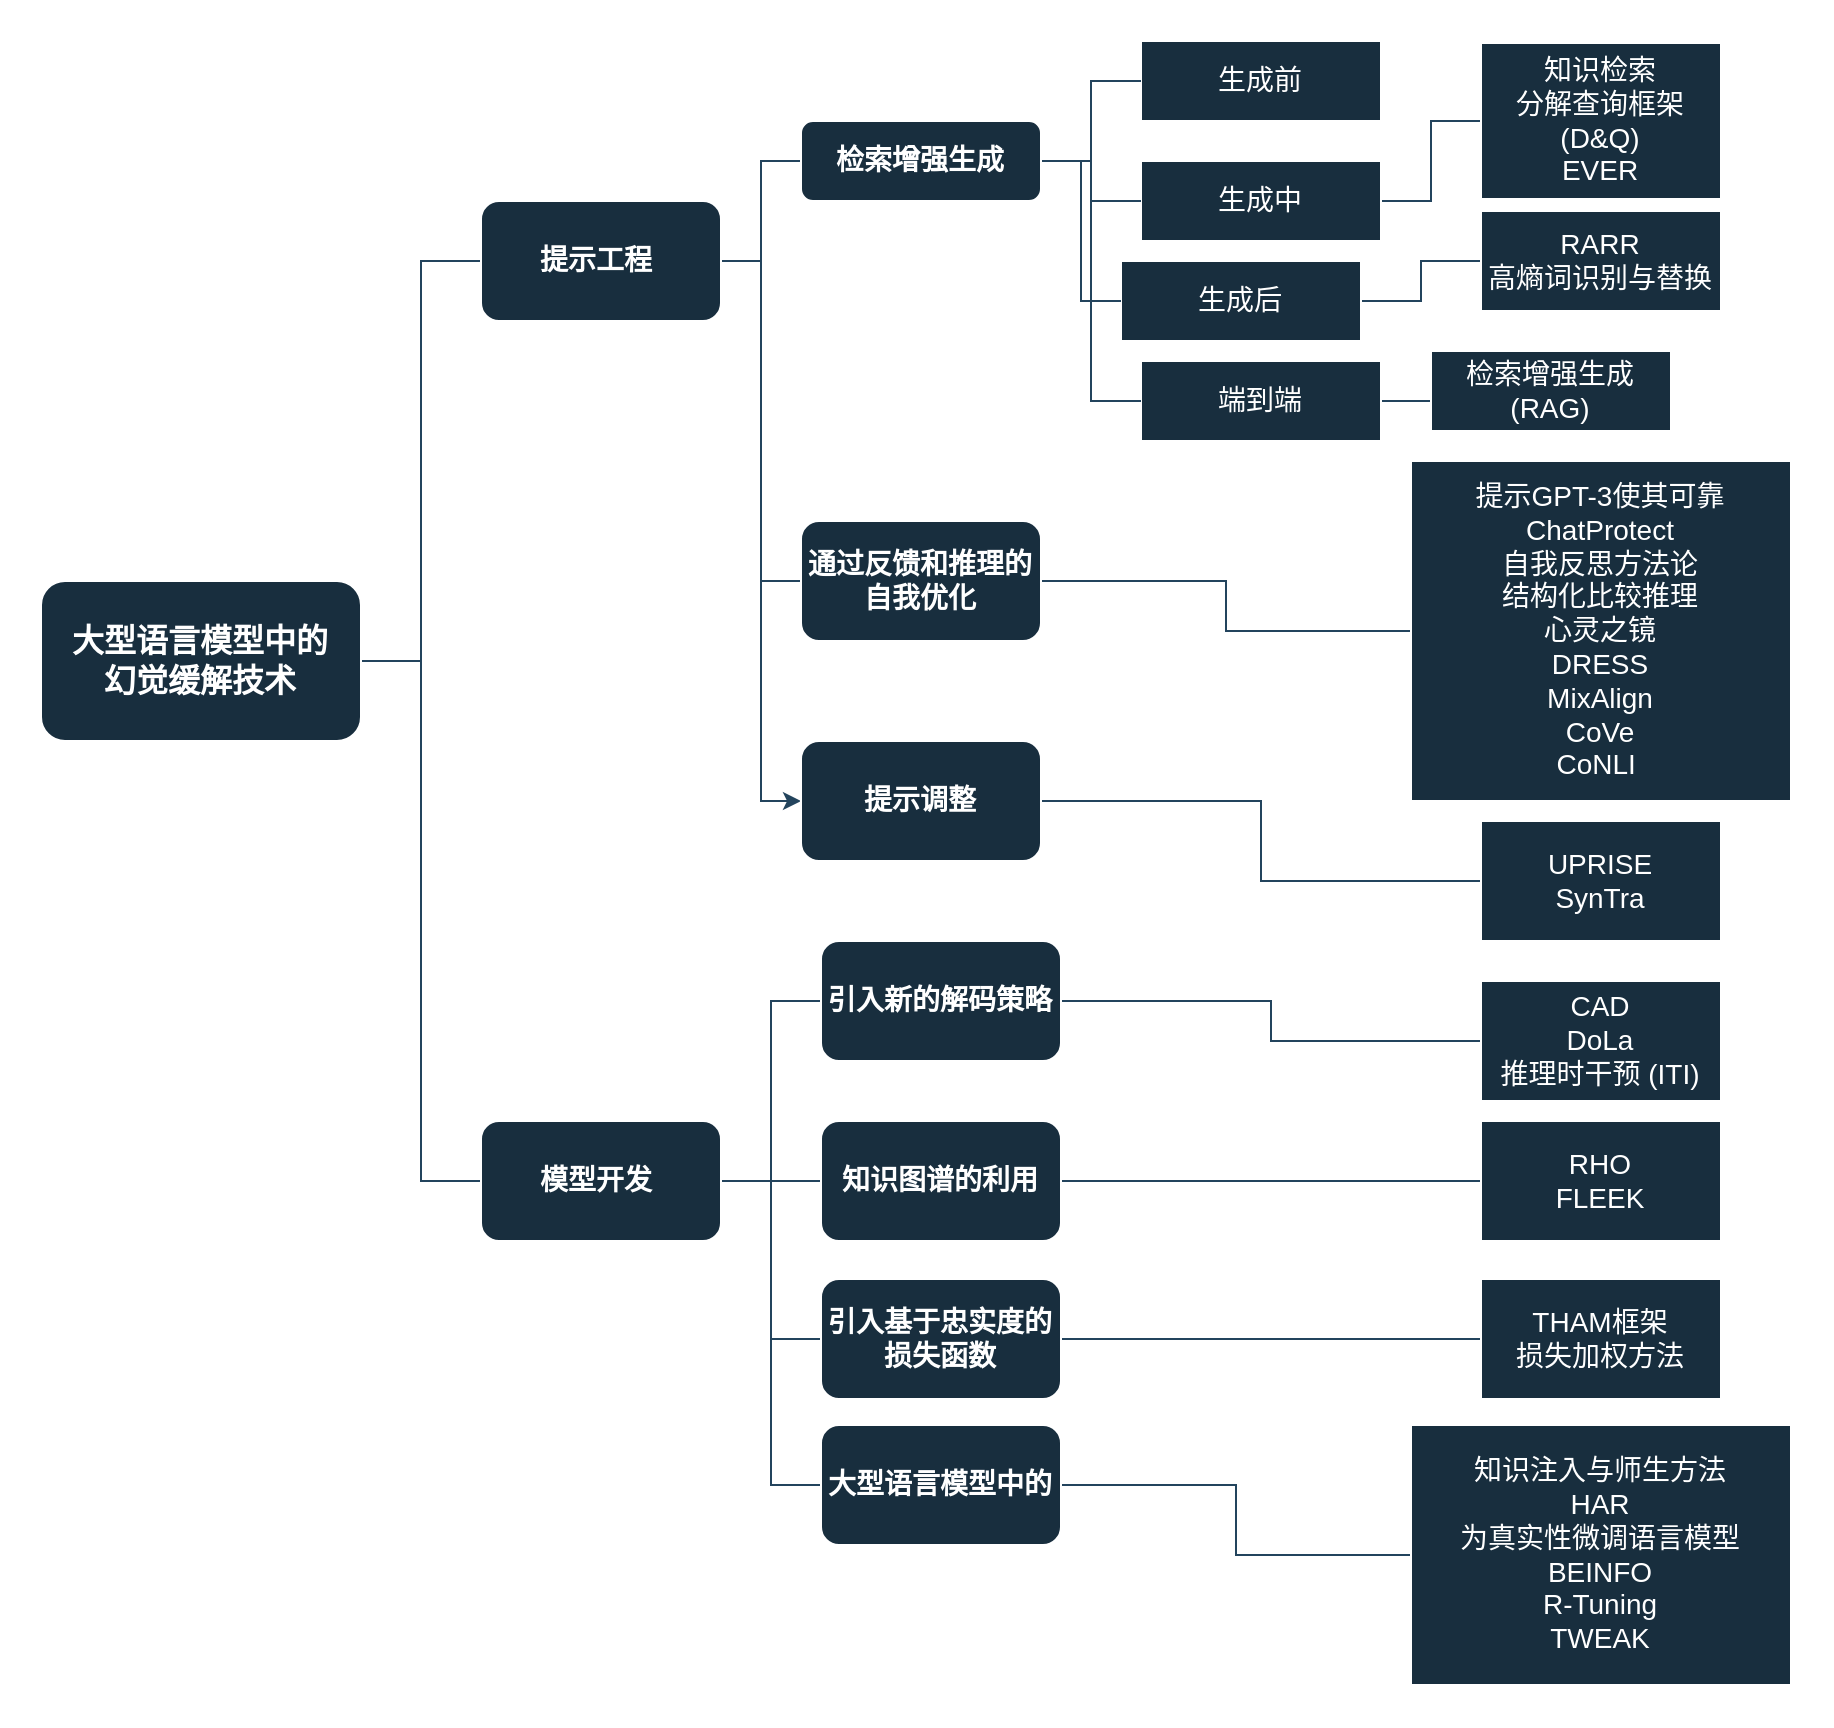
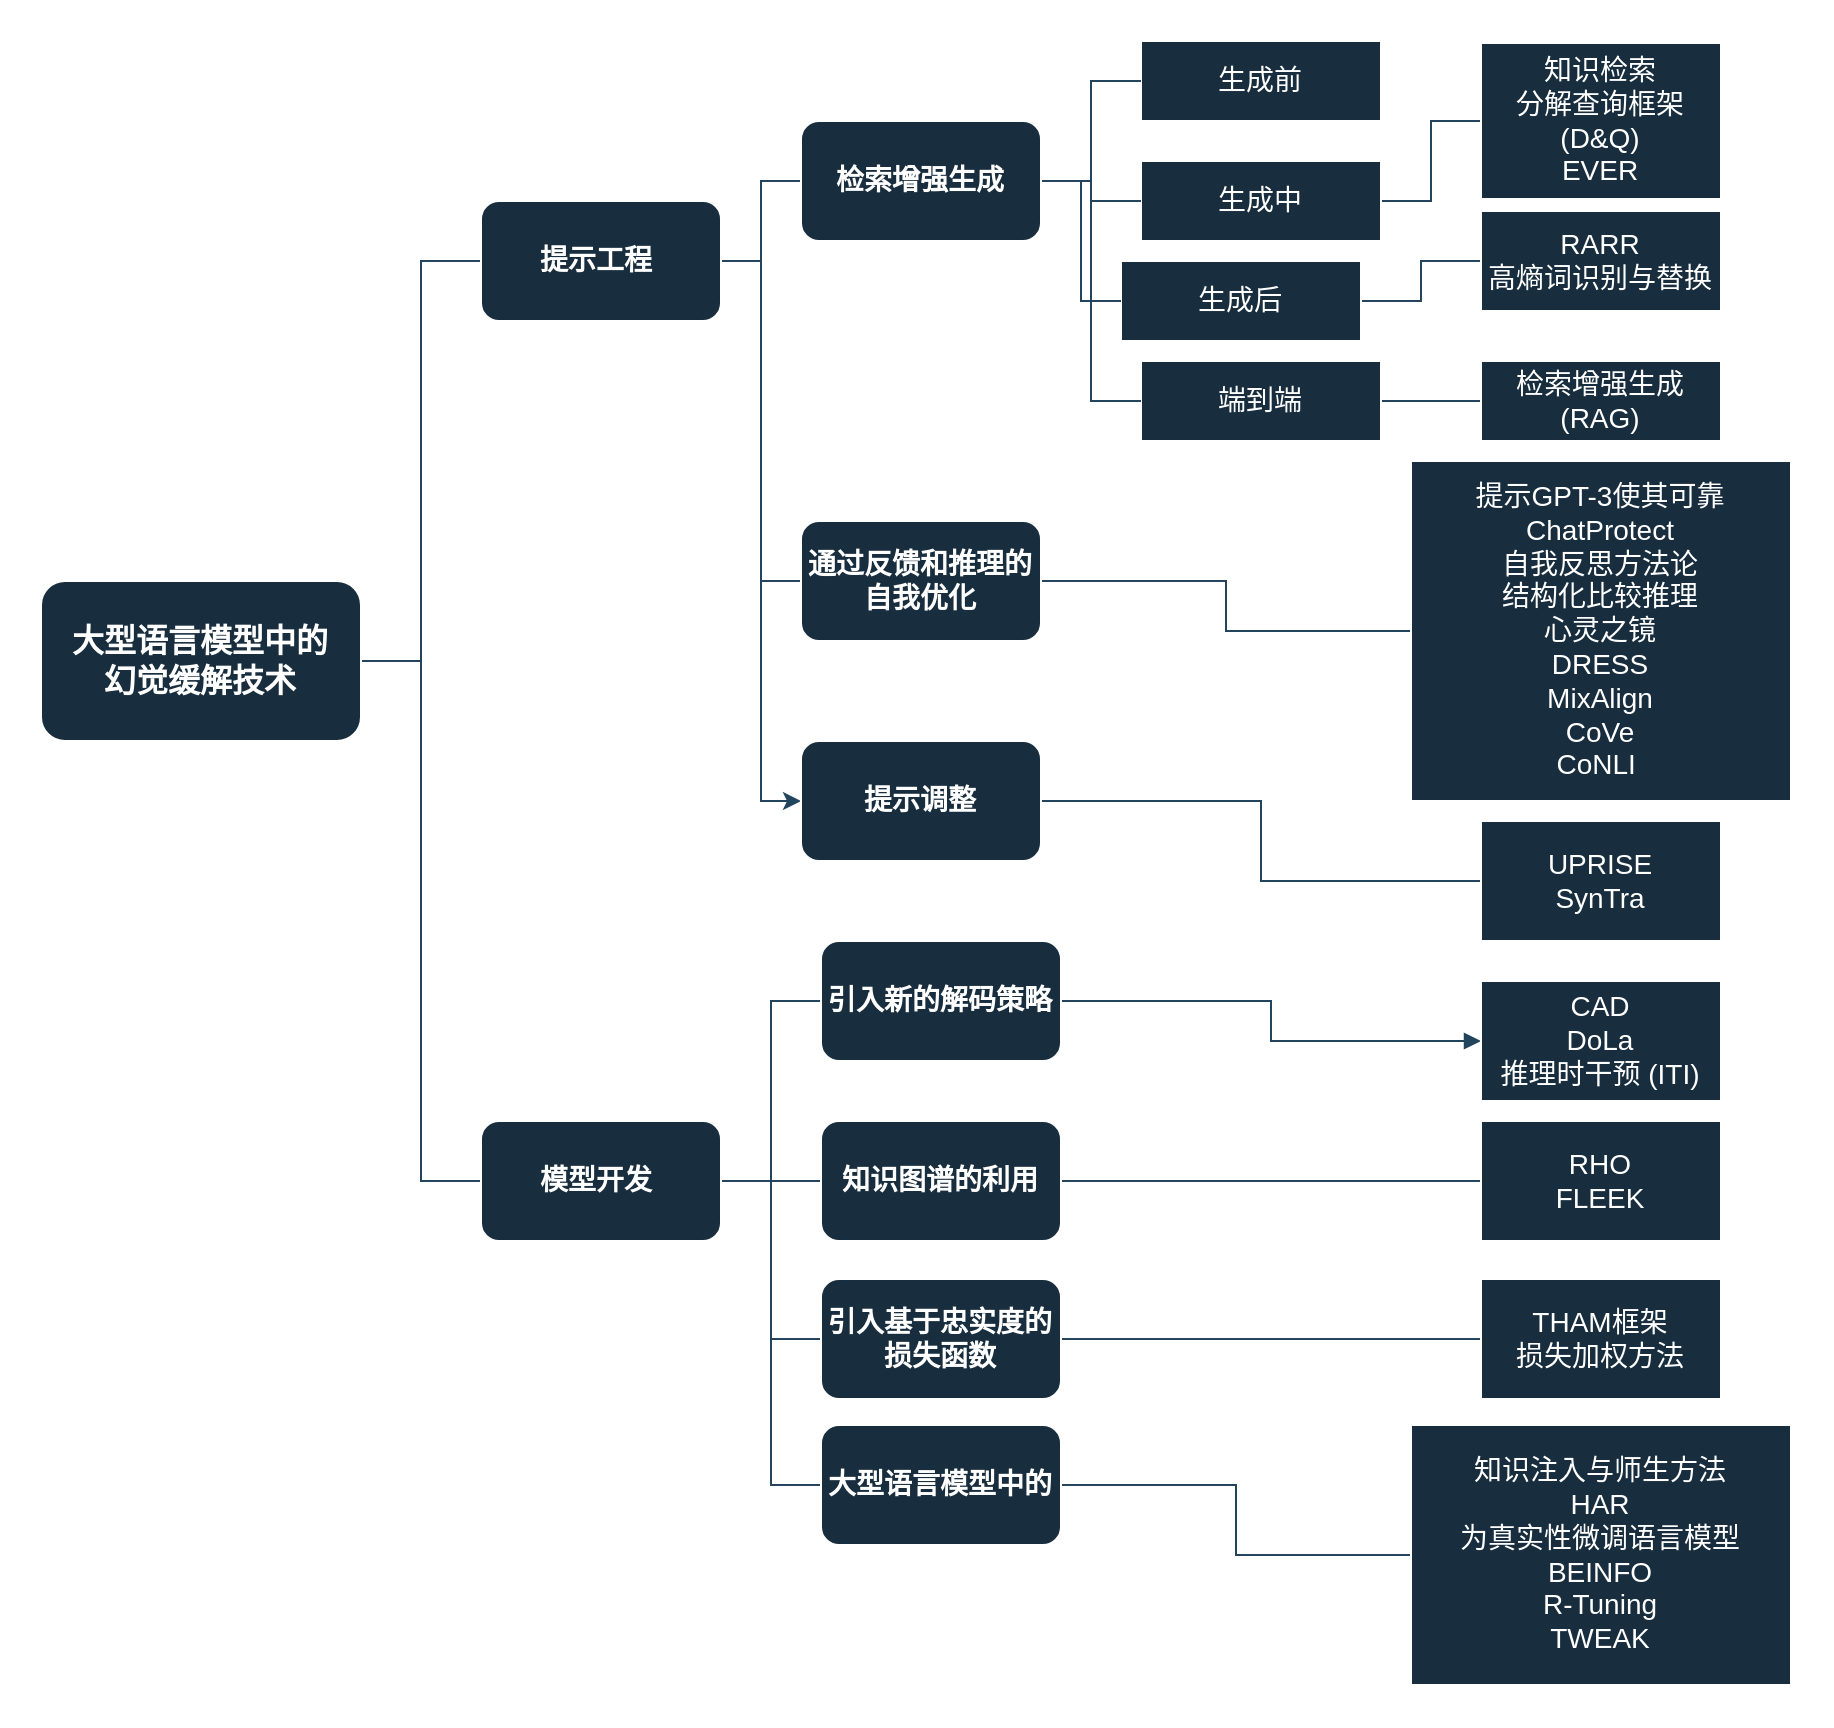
node "检索增强生成": size 240x80 -> 240x120
node "检索增强生成 (RAG)": moved (1551, 391) -> (1601, 401)
edge "引入新的解码策略" -- "CAD DoLa 推理时干预 (ITI)": arrowhead none -> block
